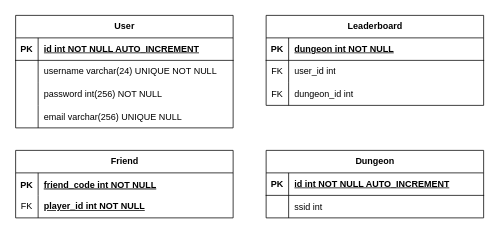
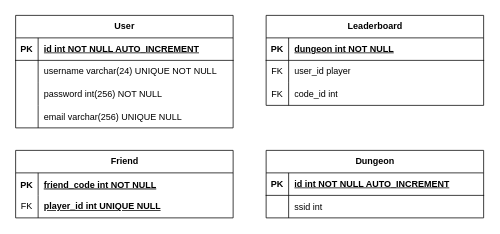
node "user_id int": label "user_id int" -> "user_id player"
node "dungeon_id int": label "dungeon_id int" -> "code_id int"
node "player_id int NOT NULL": label "player_id int NOT NULL" -> "player_id int UNIQUE NULL"
